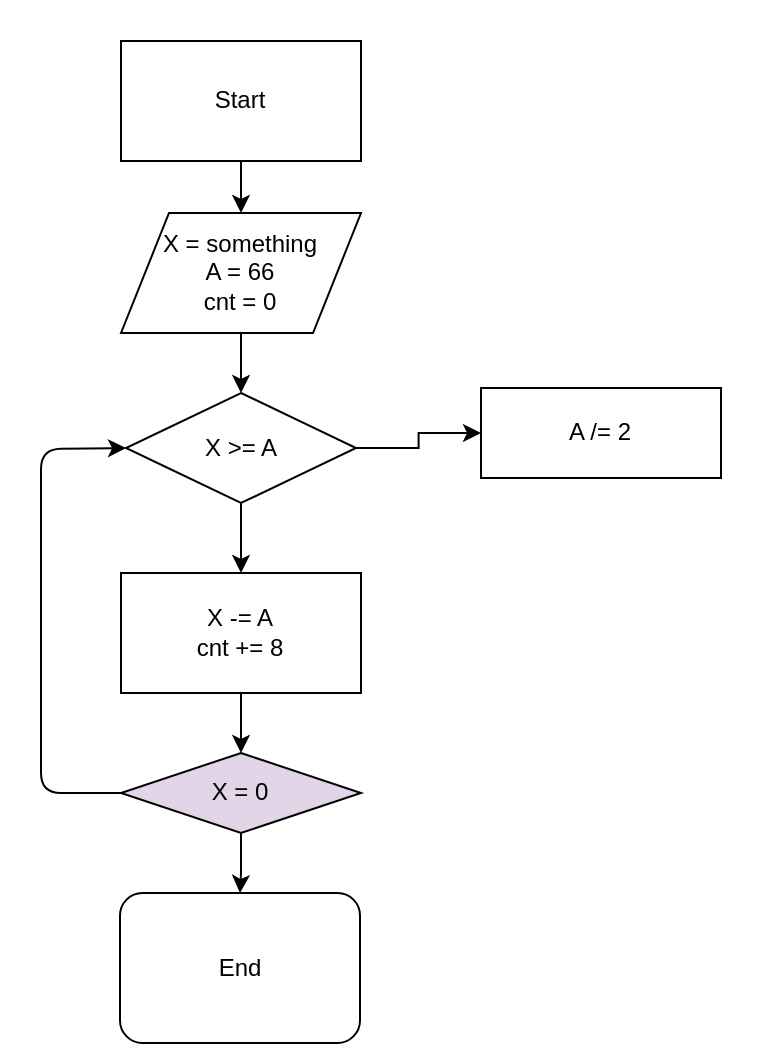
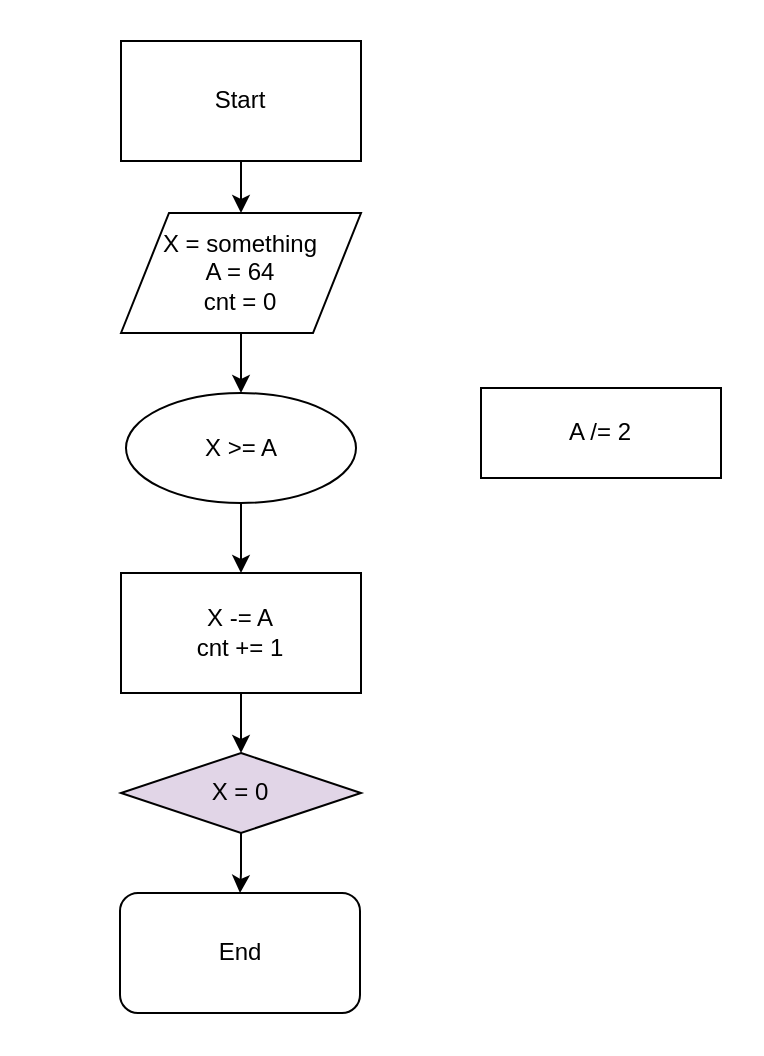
node "X = something A = 66 cnt = 0": label "X = something A = 66 cnt = 0" -> "X = something A = 64 cnt = 0"
edge "X >= A" -> "A /= 2": removed
node "X >= A": shape diamond -> ellipse
edge "X = 0" -> "X >= A": removed
node "X -= A cnt += 8": label "X -= A cnt += 8" -> "X -= A cnt += 1"
node "End": size 240x150 -> 240x120
